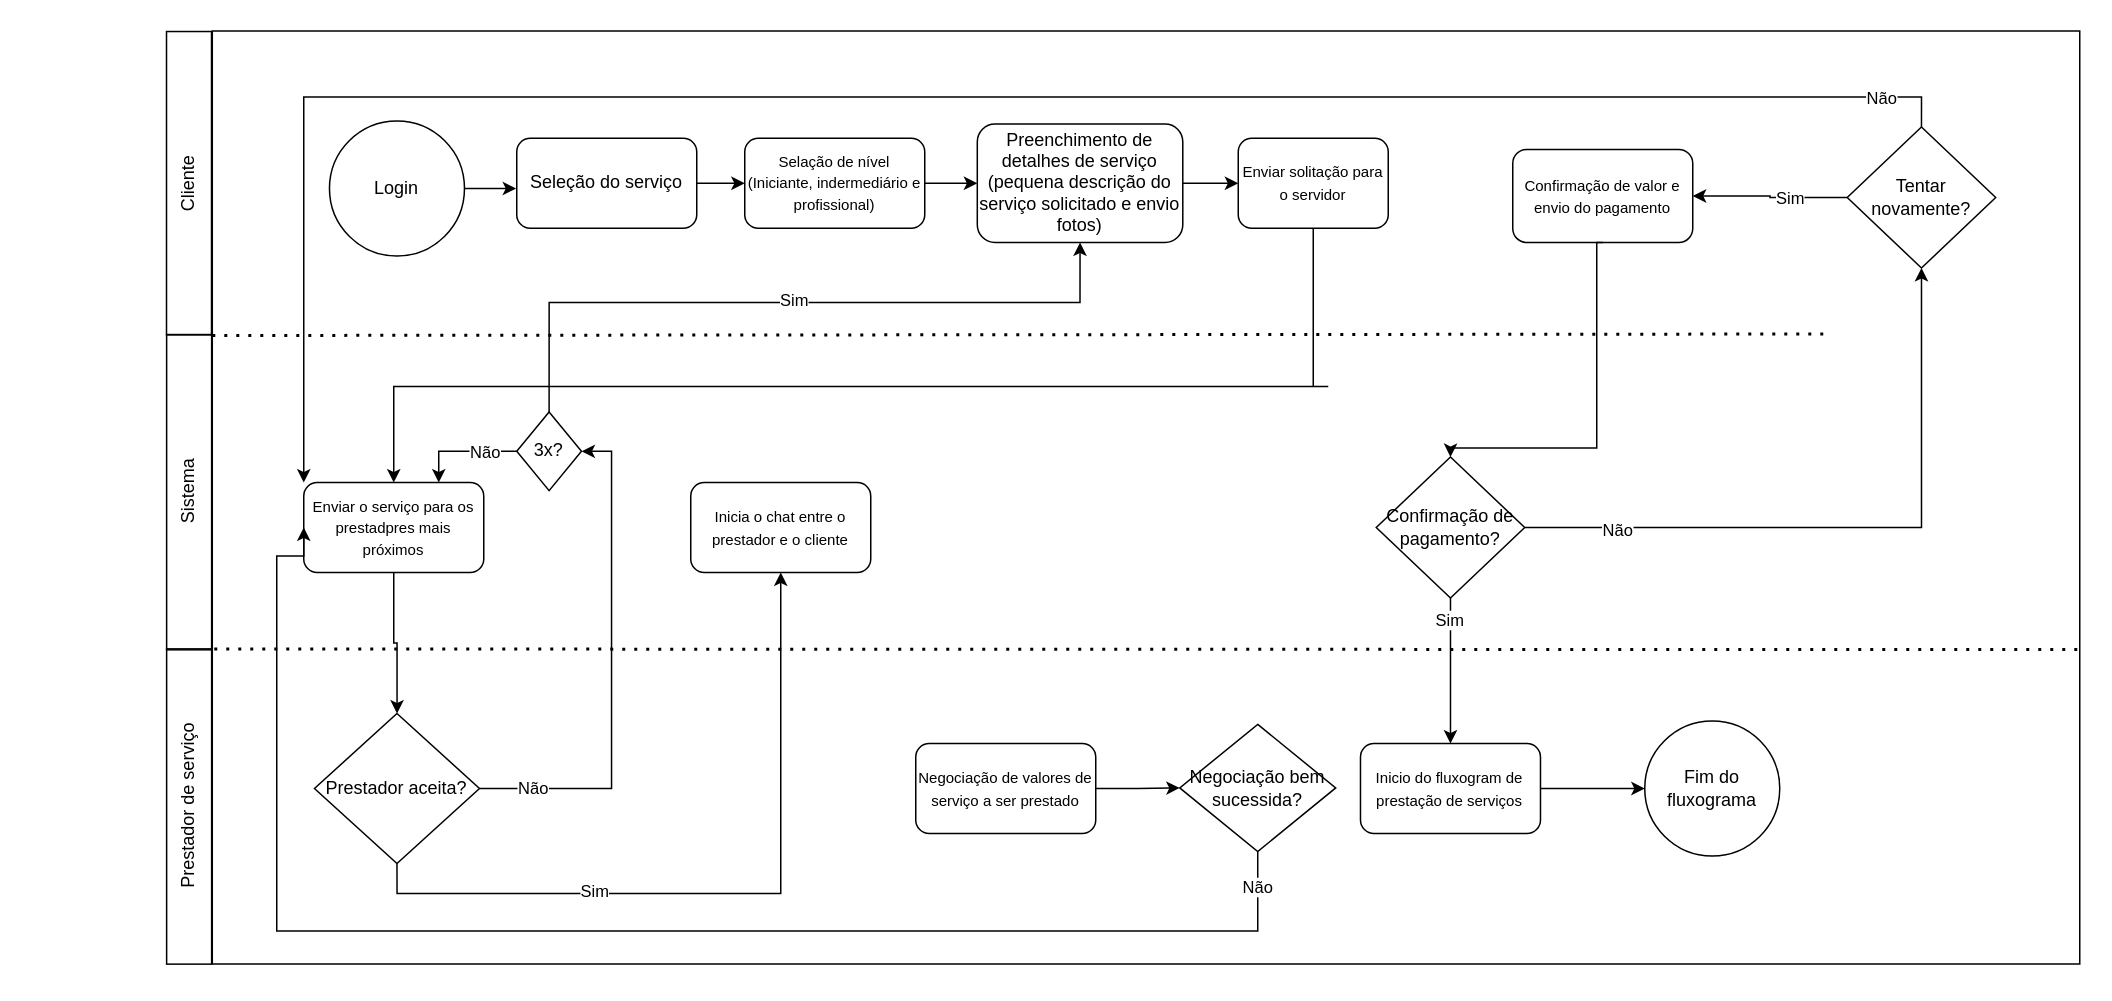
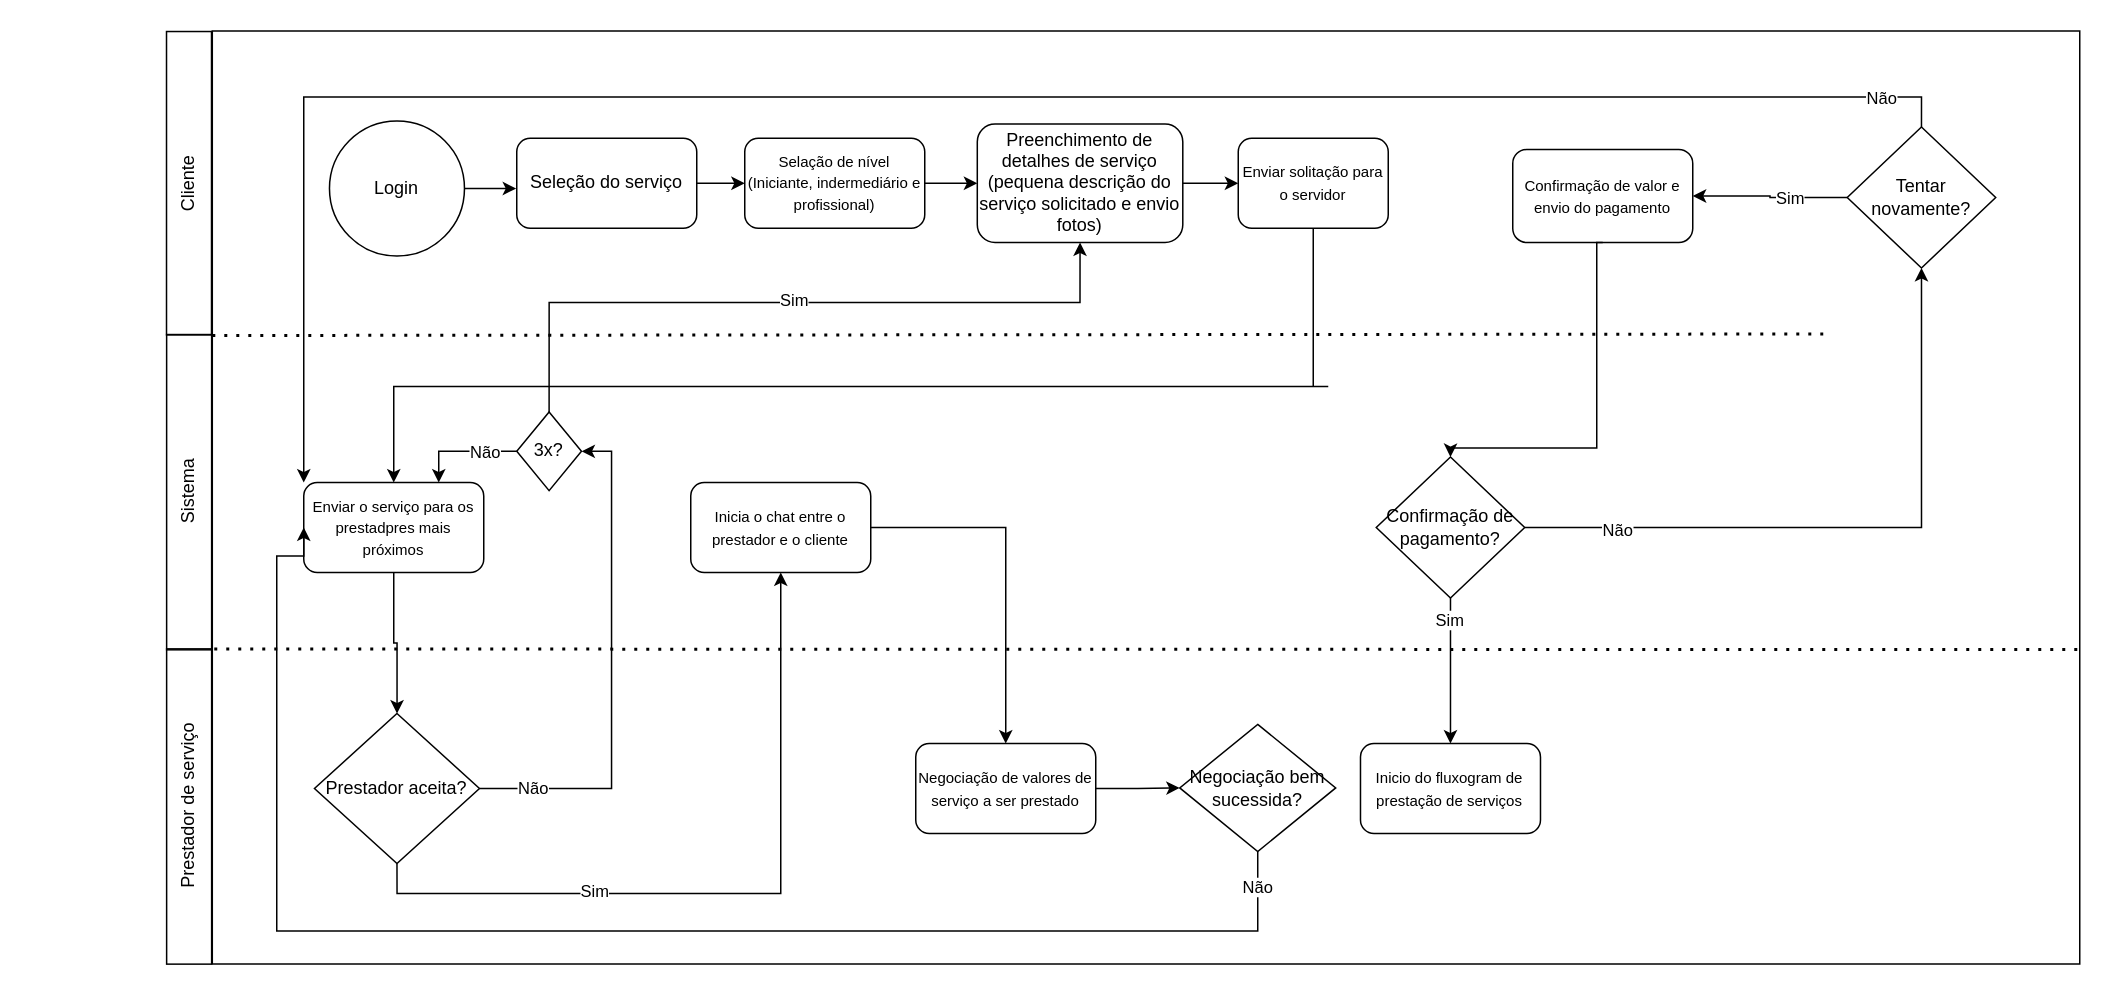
edge "Inicia o chat entre o prestador e o cliente" -> "Negociação de valores de serviço a ser prestado": added
edge "Inicio do fluxogram de prestação de serviços" -> "Fim do fluxograma": removed
node "Fim do fluxograma": removed
